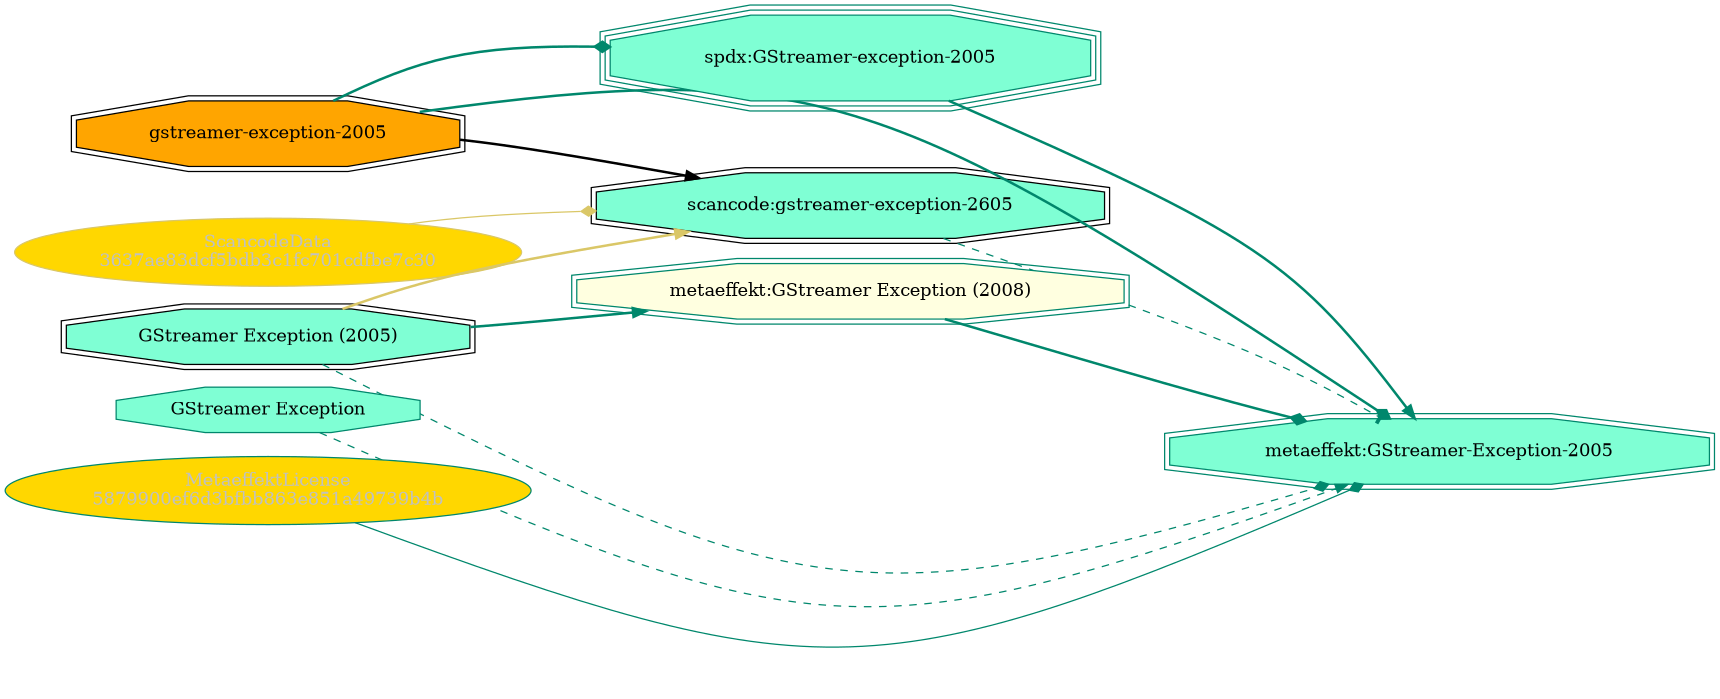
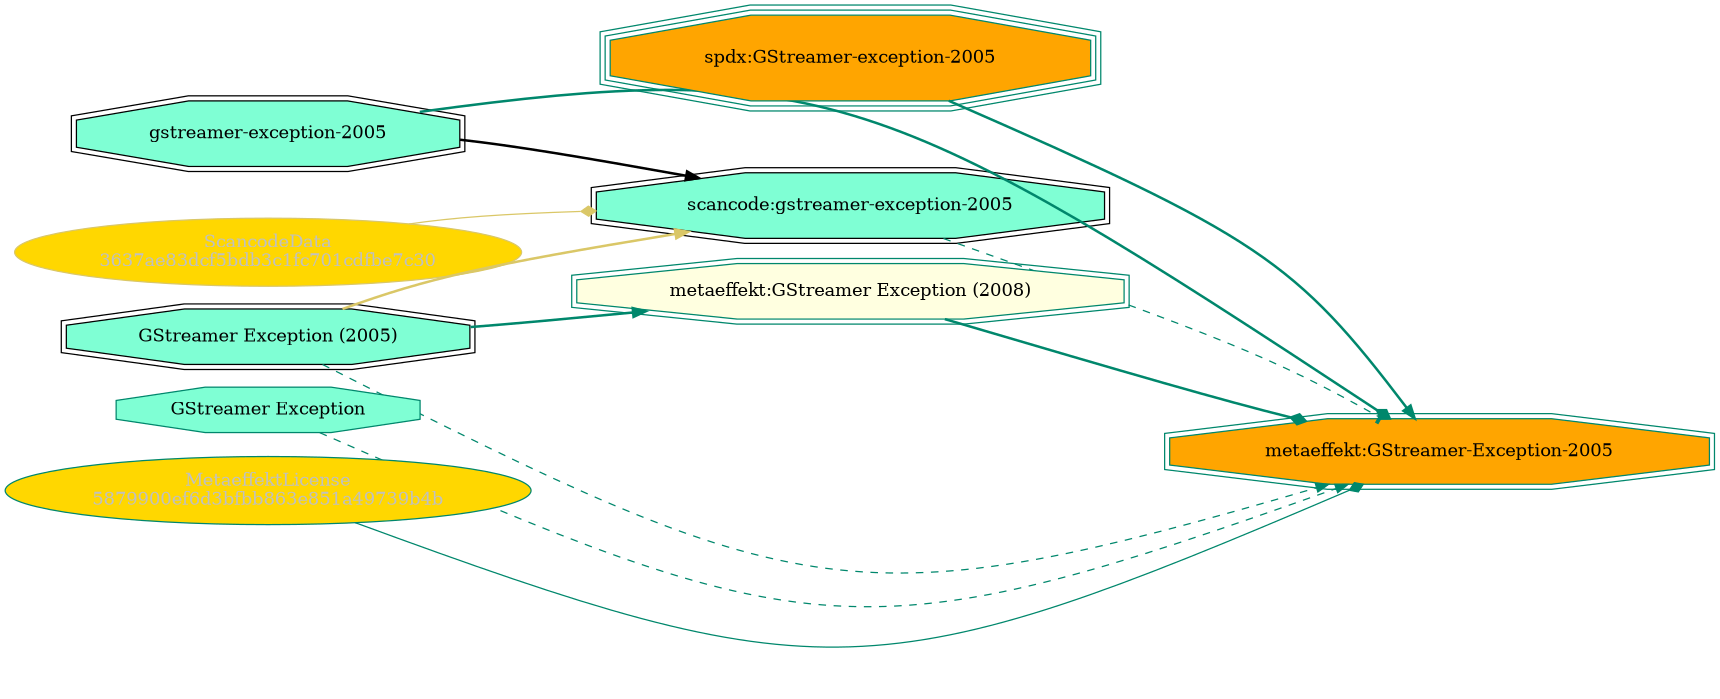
edge "gstreamer-exception-2005" -> "spdx:GStreamer-exception-2005": removed
node "spdx:GStreamer-exception-2005": fillcolor aquamarine -> orange
node "gstreamer-exception-2005": fillcolor orange -> aquamarine
node "scancode:gstreamer-exception-2605": label "scancode:gstreamer-exception-2605" -> "scancode:gstreamer-exception-2005"
node "metaeffekt:GStreamer-Exception-2005": fillcolor aquamarine -> orange
edge "GStreamer Exception (2005)" -> "metaeffekt:GStreamer-Exception-2005": arrowhead diamond -> normal
